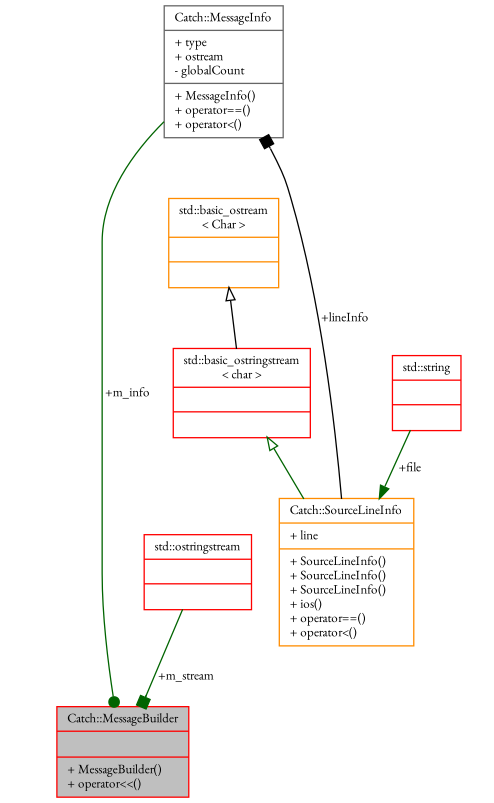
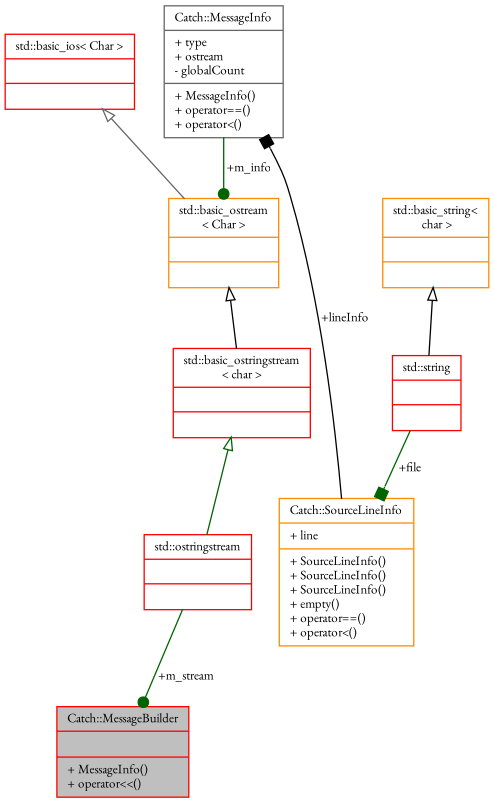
node "std::basic_ios< Char >": added
node "std::basic_string<": added
edge "Catch::MessageInfo" -> "Catch::MessageBuilder": now "Catch::MessageInfo" -> "std::basic_ostream"
edge "std::string" -> "Catch::SourceLineInfo": arrowhead normal -> box
edge "Catch::SourceLineInfo" -> "std::basic_ostringstream": now "std::ostringstream" -> "std::basic_ostringstream"
node "Catch::SourceLineInfo": text "+ ios()" -> "+ empty()"
edge "std::ostringstream" -> "Catch::MessageBuilder": arrowhead box -> dot
node "Catch::MessageBuilder": text "+ MessageBuilder()" -> "+ MessageInfo()"
